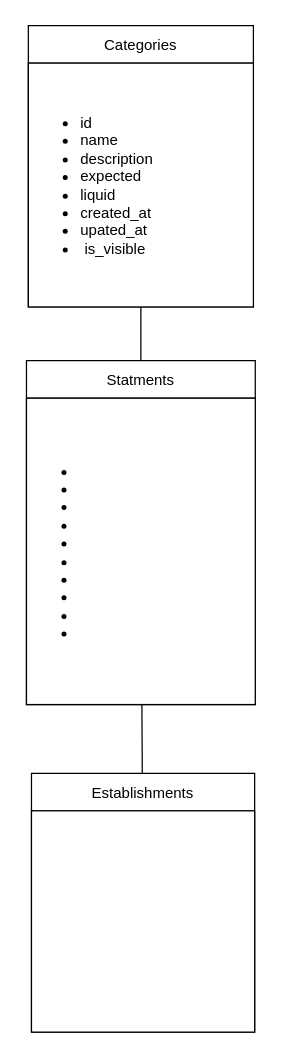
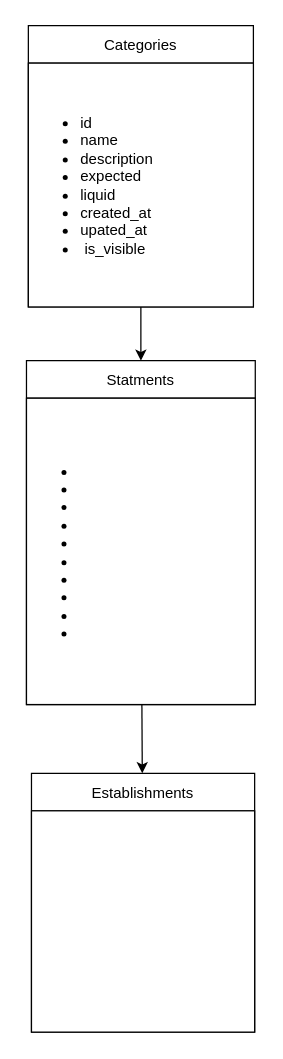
edge "Categories" -- "Statments": arrowhead none -> classic
edge "Statments" -- "Establishments": arrowhead none -> classic
